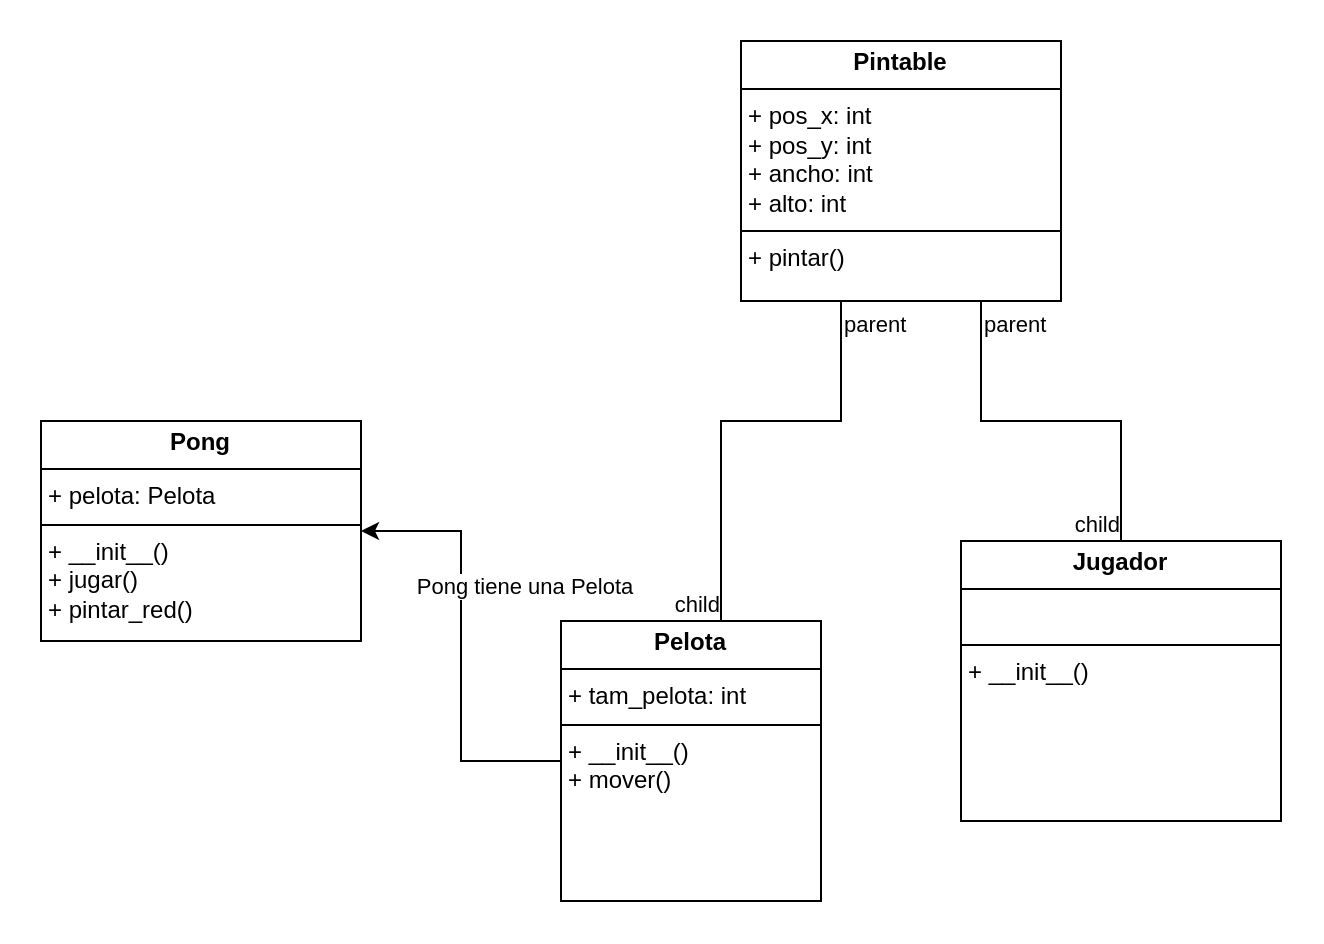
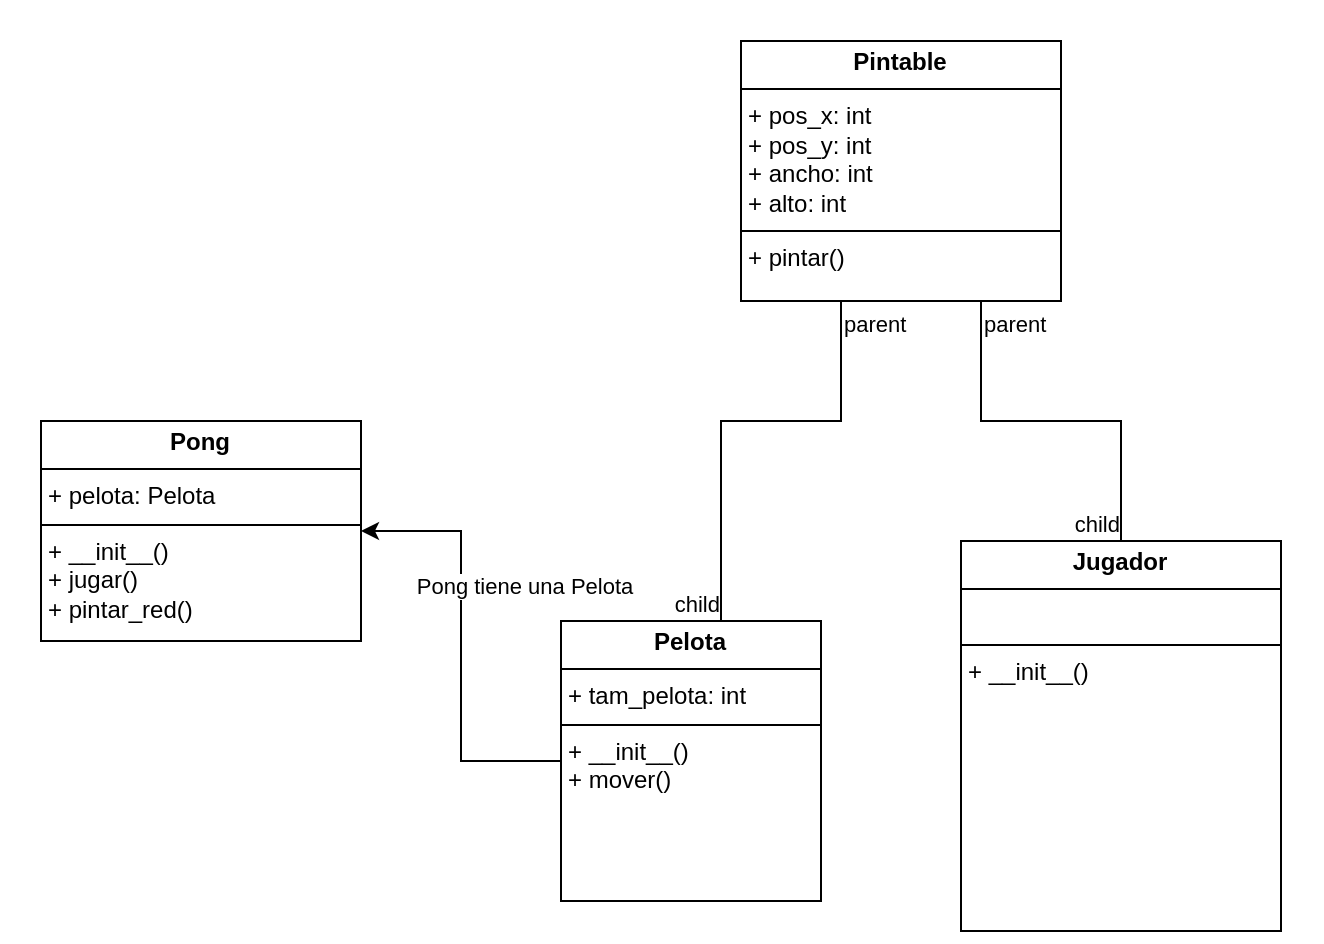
node "Jugador + __init__()": size 320x280 -> 320x390
